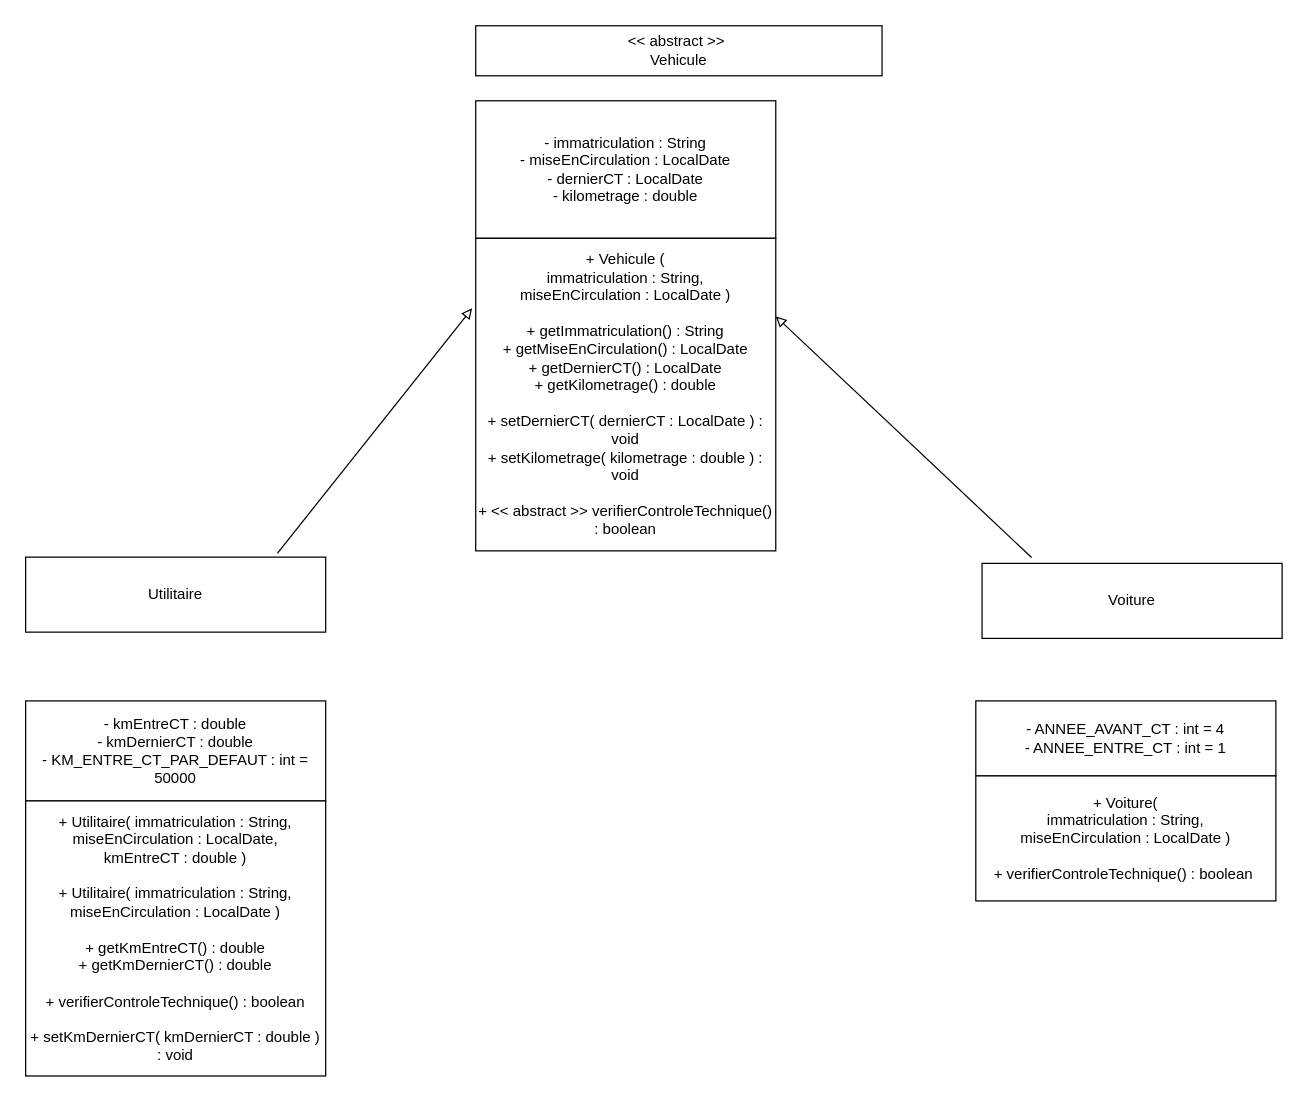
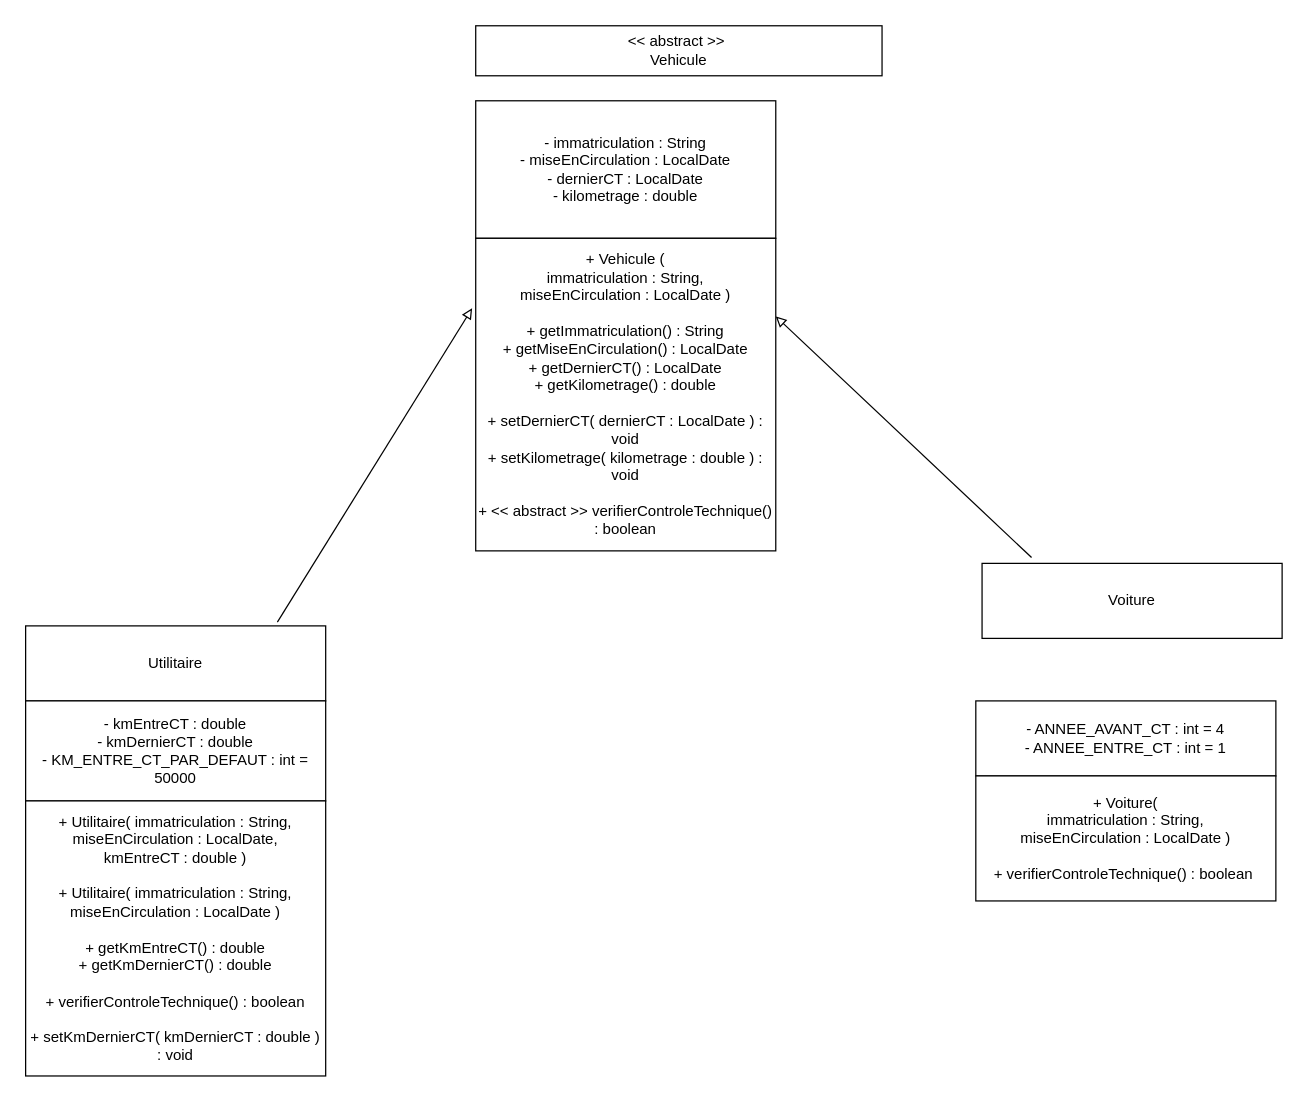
node "Utilitaire": moved (176, 594) -> (176, 663)
